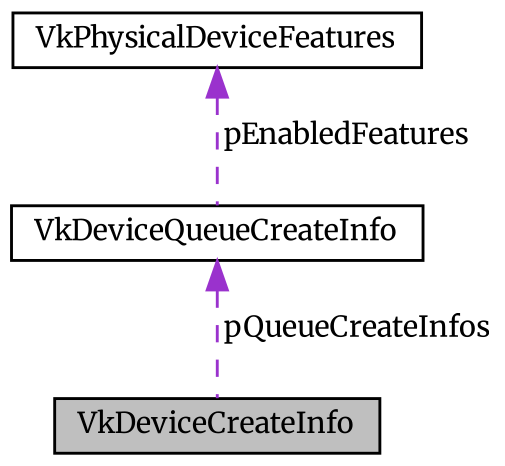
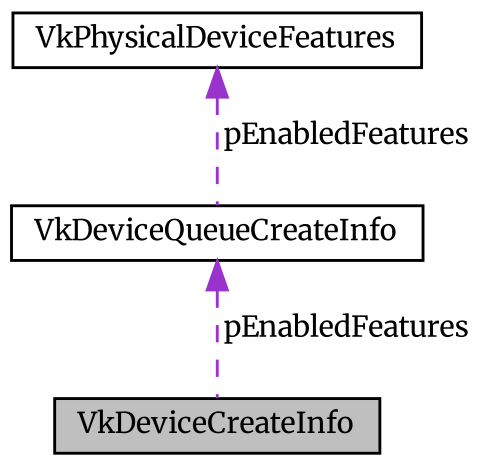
edge "VkDeviceCreateInfo" -> "VkDeviceQueueCreateInfo": label " pQueueCreateInfos" -> " pEnabledFeatures"
